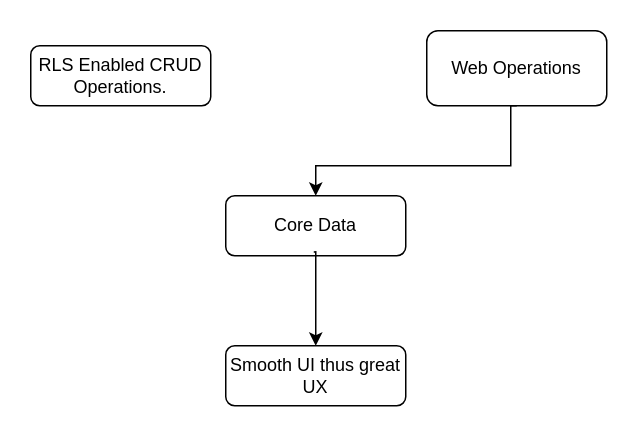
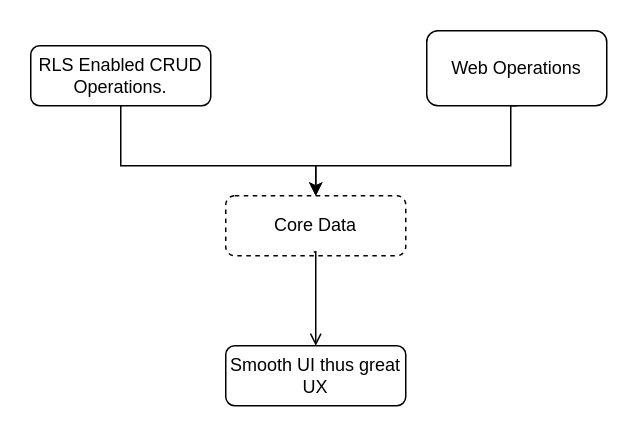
edge "RLS Enabled CRUD Operations." -> "Core Data": added
node "Core Data": style solid -> dashed
edge "Core Data" -> "Smooth UI thus great UX": arrowhead classic -> open
